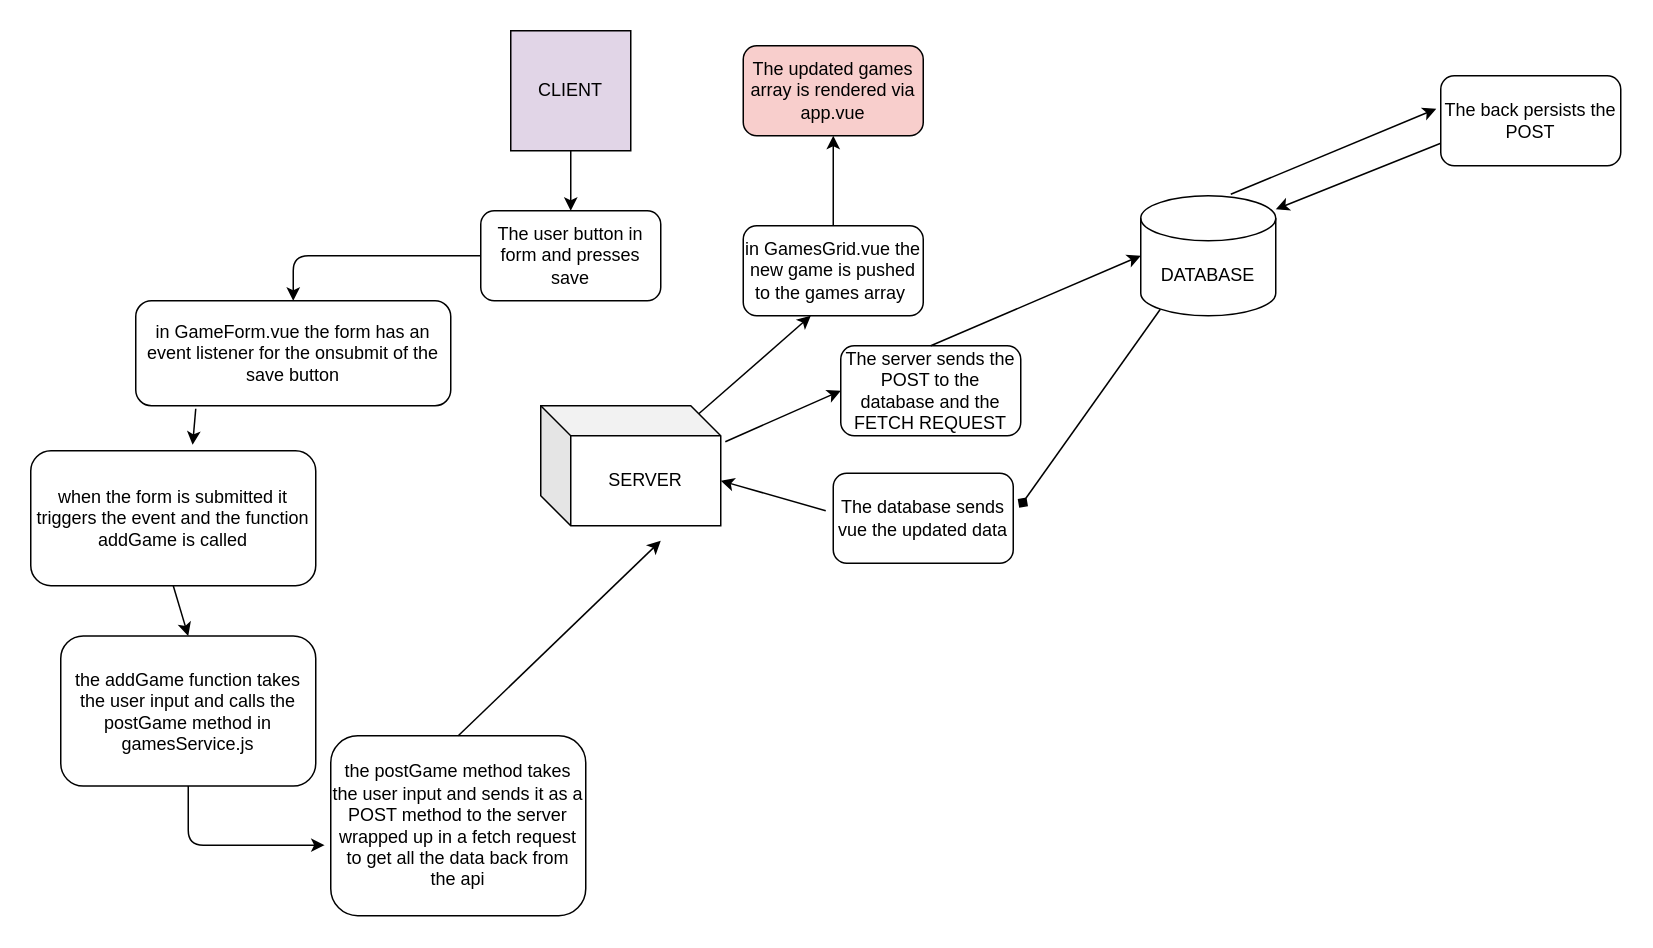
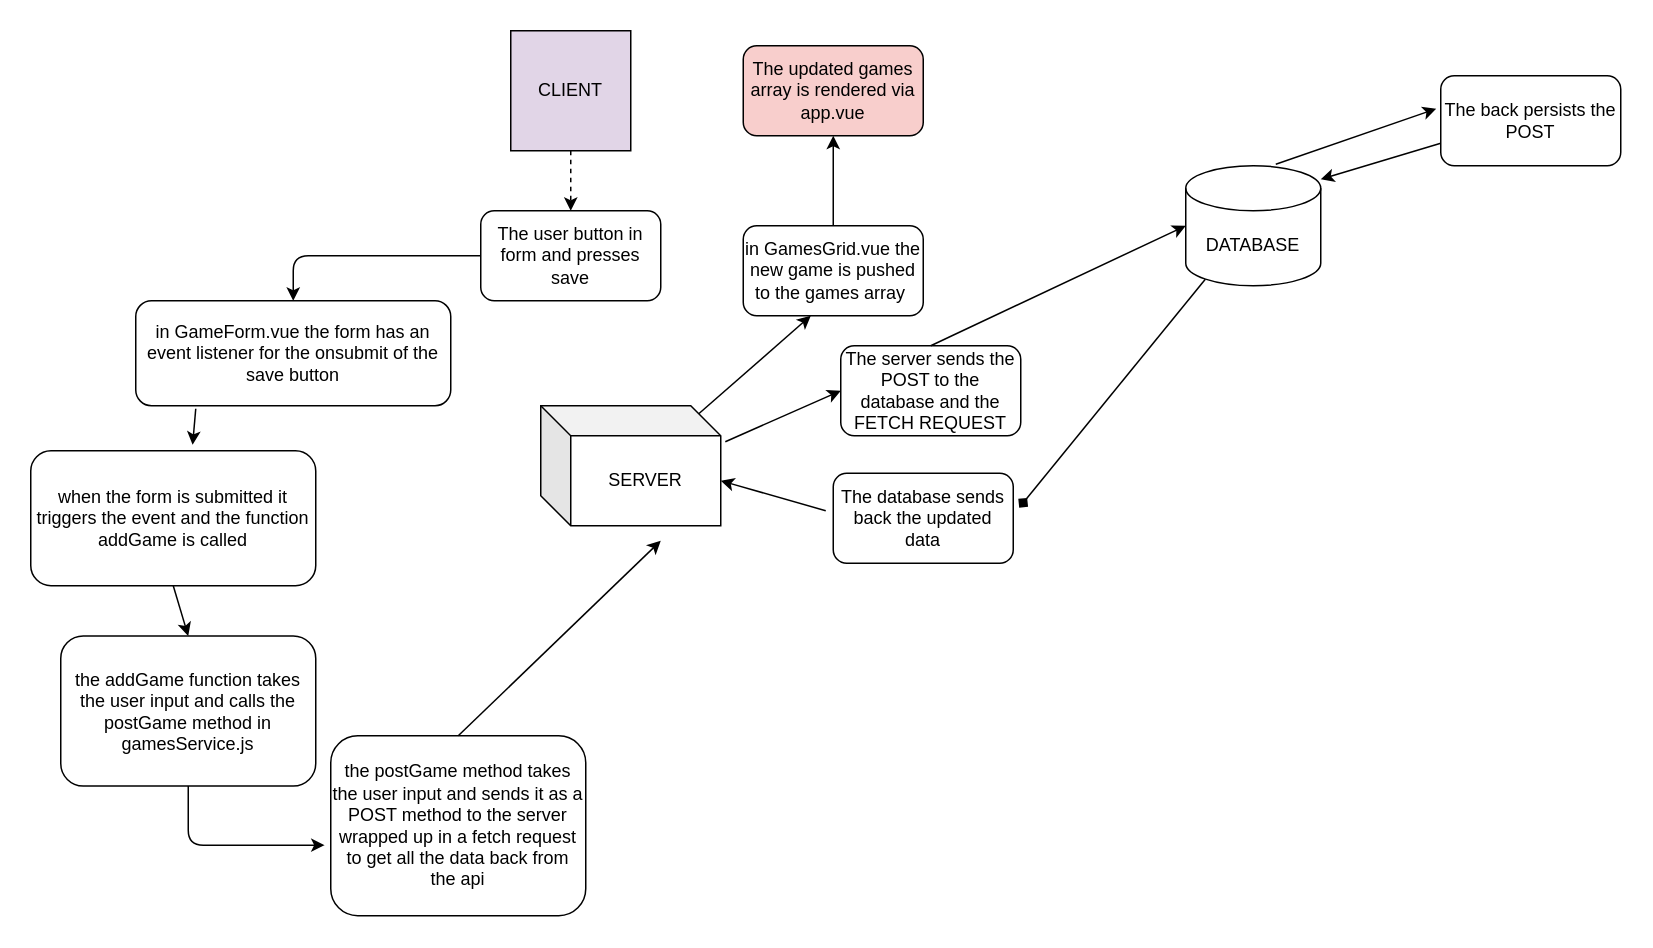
edge "CLIENT" -> "The user button in form and presses save": style solid -> dashed
node "DATABASE": moved (1208, 256) -> (1253, 226)
node "The database sends vue the updated data": label "The database sends vue the updated data" -> "The database sends back the updated data"
